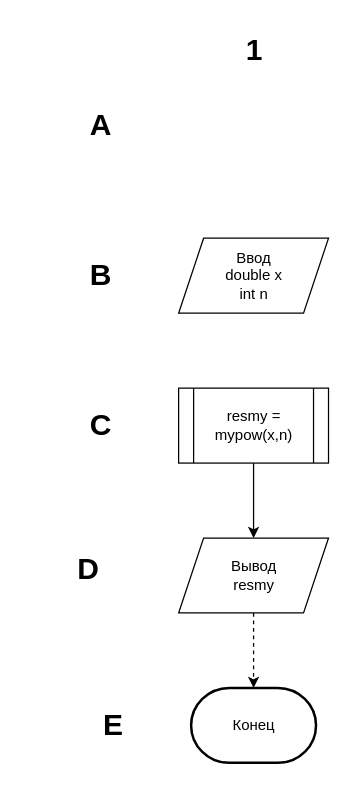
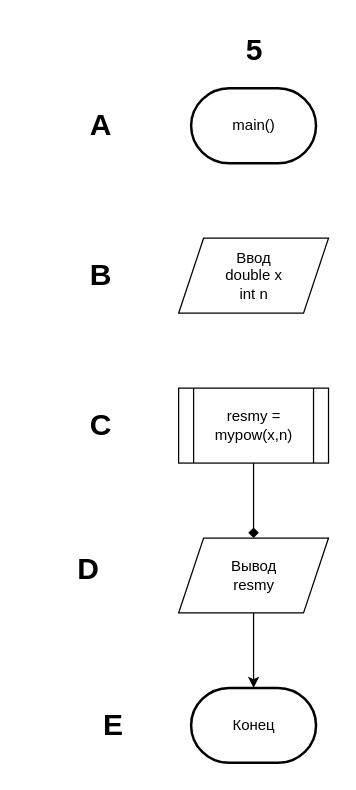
node "1": label "1" -> "5"
node "main()": added
edge "resmy = mypow(x,n)" -> "Вывод resmy": arrowhead classic -> diamond
edge "Вывод resmy" -> "Конец": style dashed -> solid
